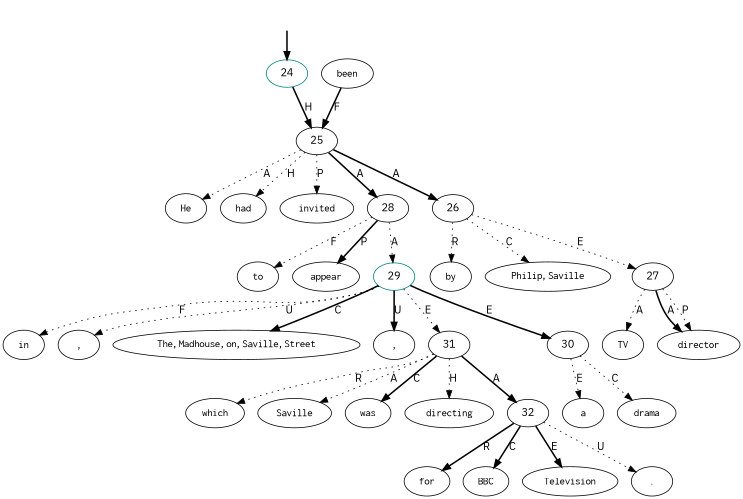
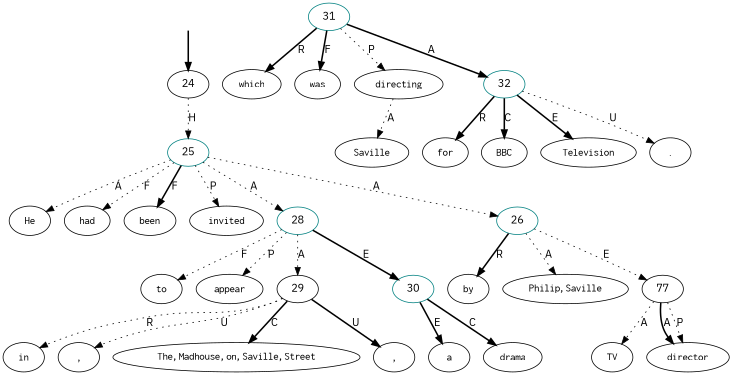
node "24": color teal -> black
edge "24" -> "25": style bold -> dotted
edge "been" -> "25": reversed
node "25": color black -> teal
edge "25" -> "28": style bold -> dotted
edge "25" -> "26": style bold -> dotted
edge "25" -> "had": label "H" -> "F"
node "28": color black -> teal
node "26": color black -> teal
edge "26" -> "by": style dotted -> bold
edge "28" -> "appear": style bold -> dotted
edge "26" -> "Philip": label "C" -> "A"
node "29": color teal -> black
node "27": label "27" -> "77"
edge "29" -> "31": removed, label "E"
edge "29" -> "in": label "F" -> "R"
edge "29" -> "30": now "28" -> "30"
node "31": color black -> teal
node "30": color black -> teal
edge "30" -> "a": style dotted -> bold
edge "30" -> "drama": style dotted -> bold
edge "31" -> "which": style dotted -> bold
edge "31" -> "Saville": now "directing" -> "Saville"
edge "31" -> "was": label "C" -> "F"
edge "31" -> "directing": label "H" -> "P"
node "32": color black -> teal
